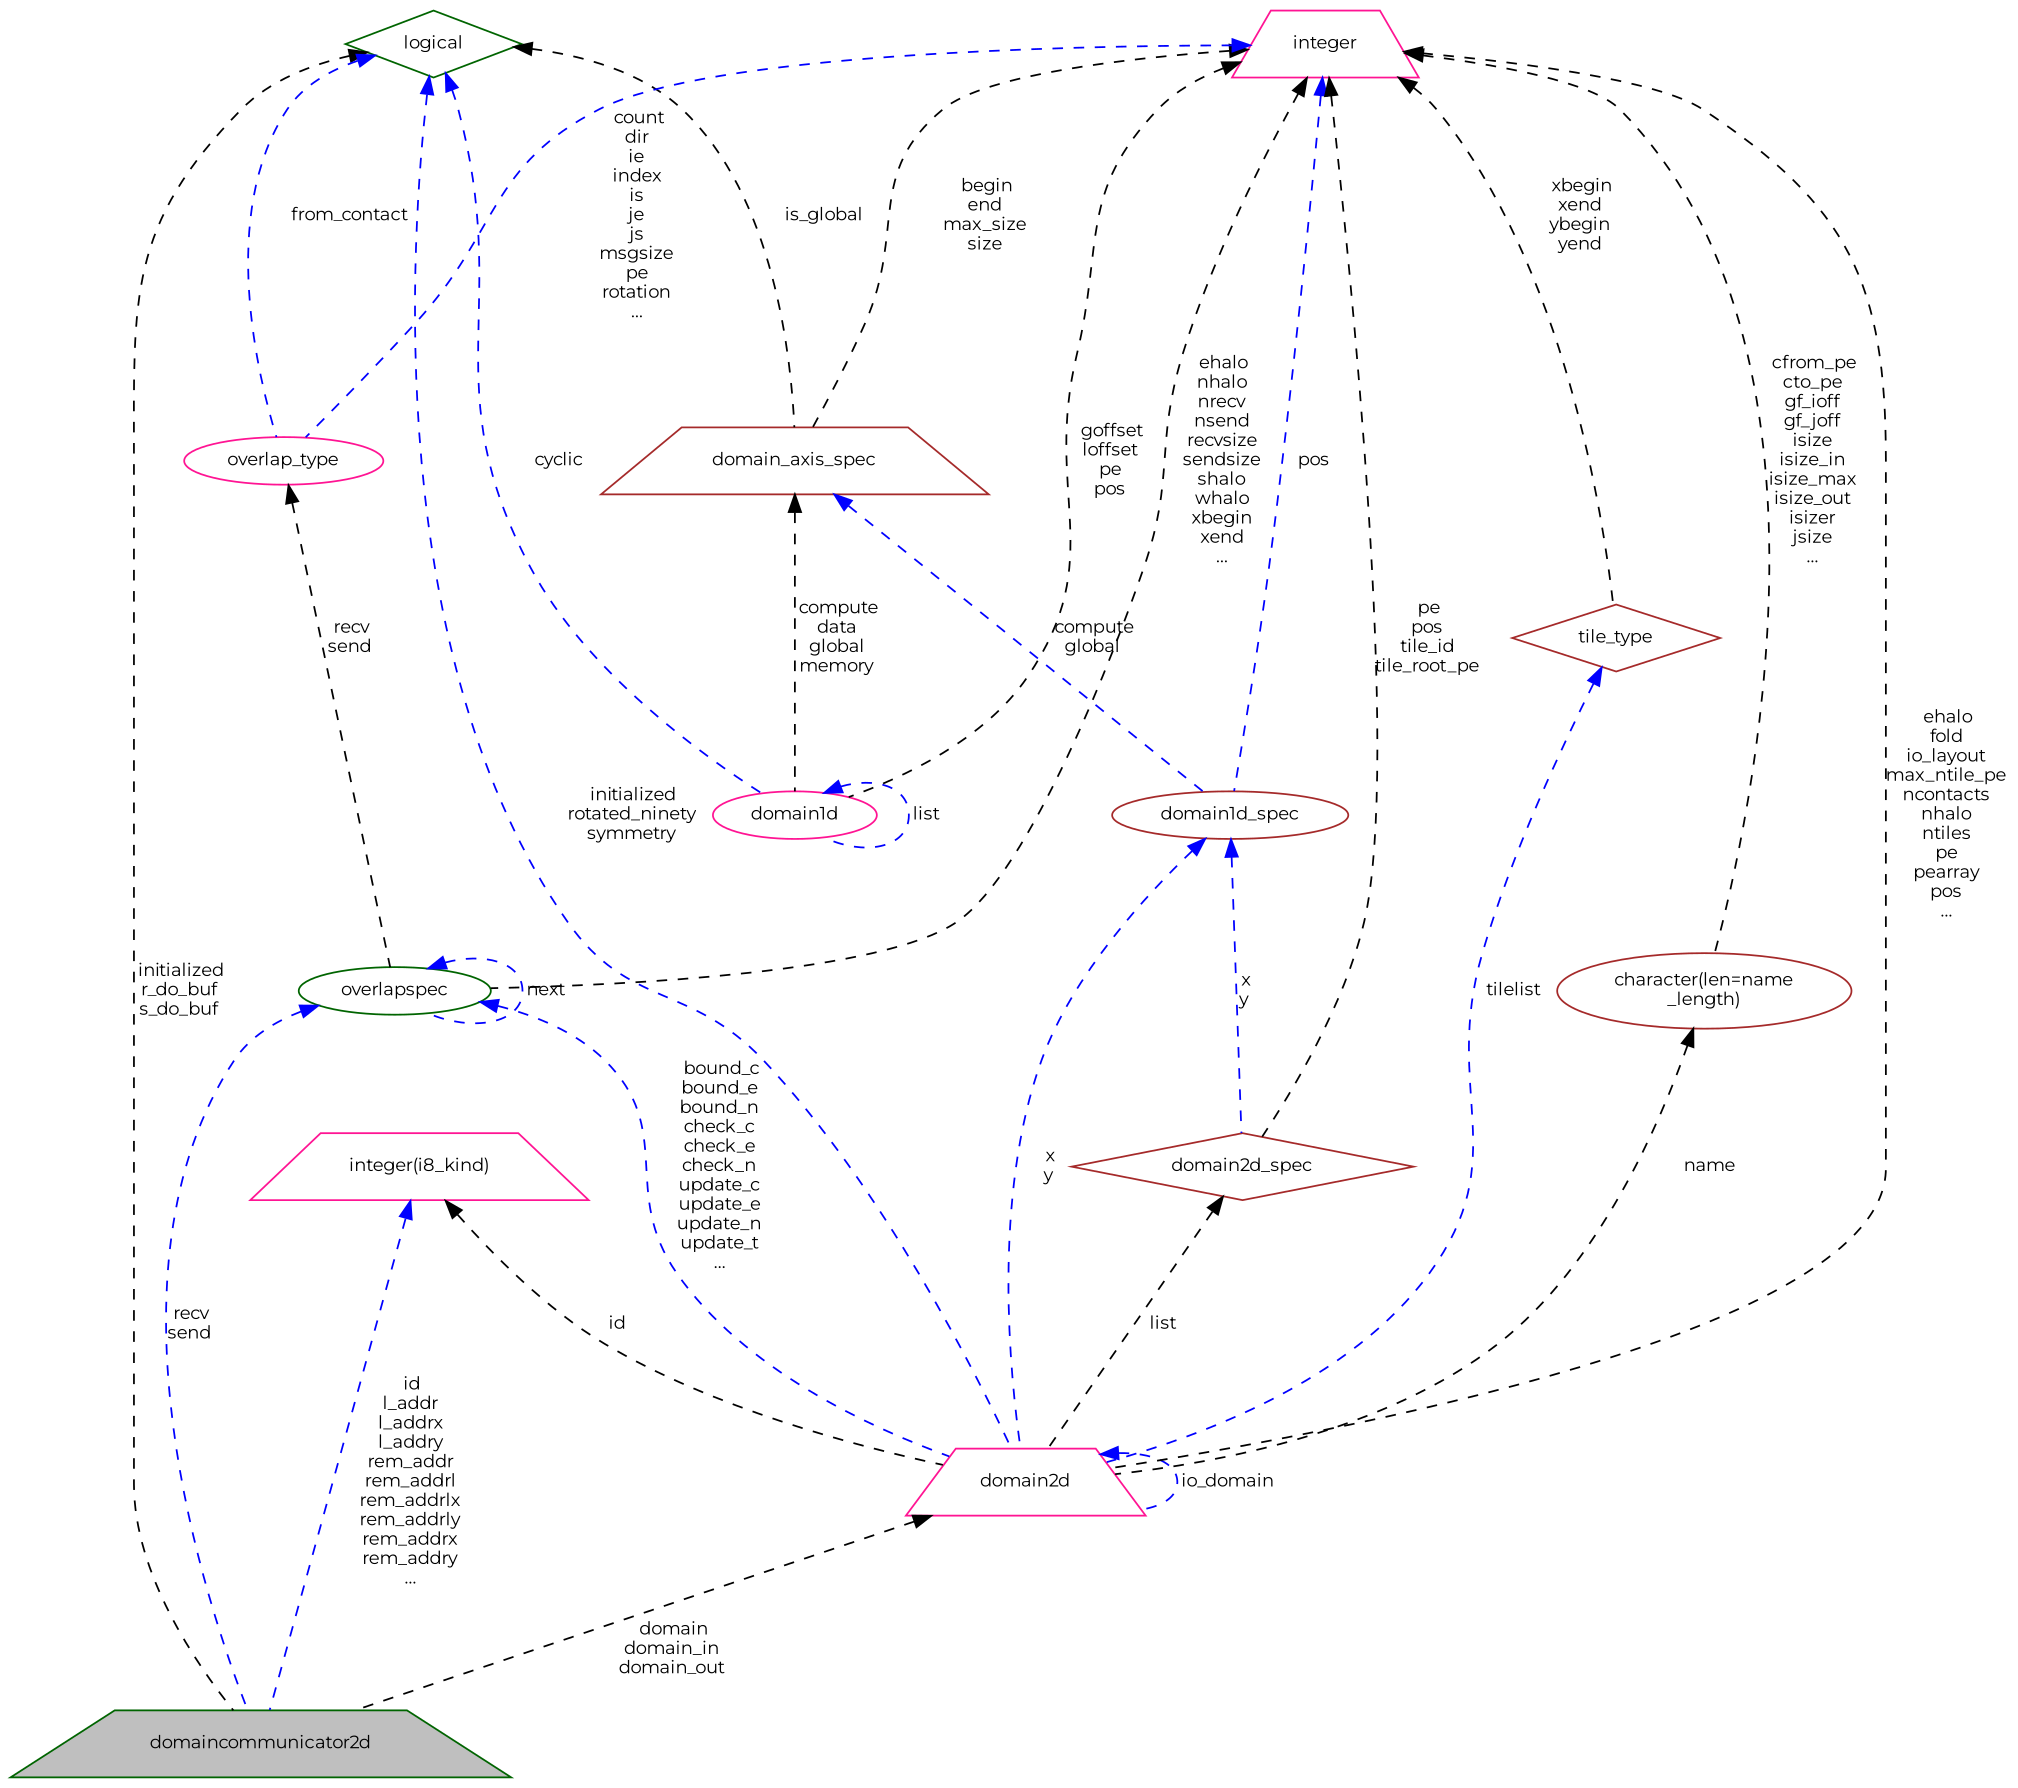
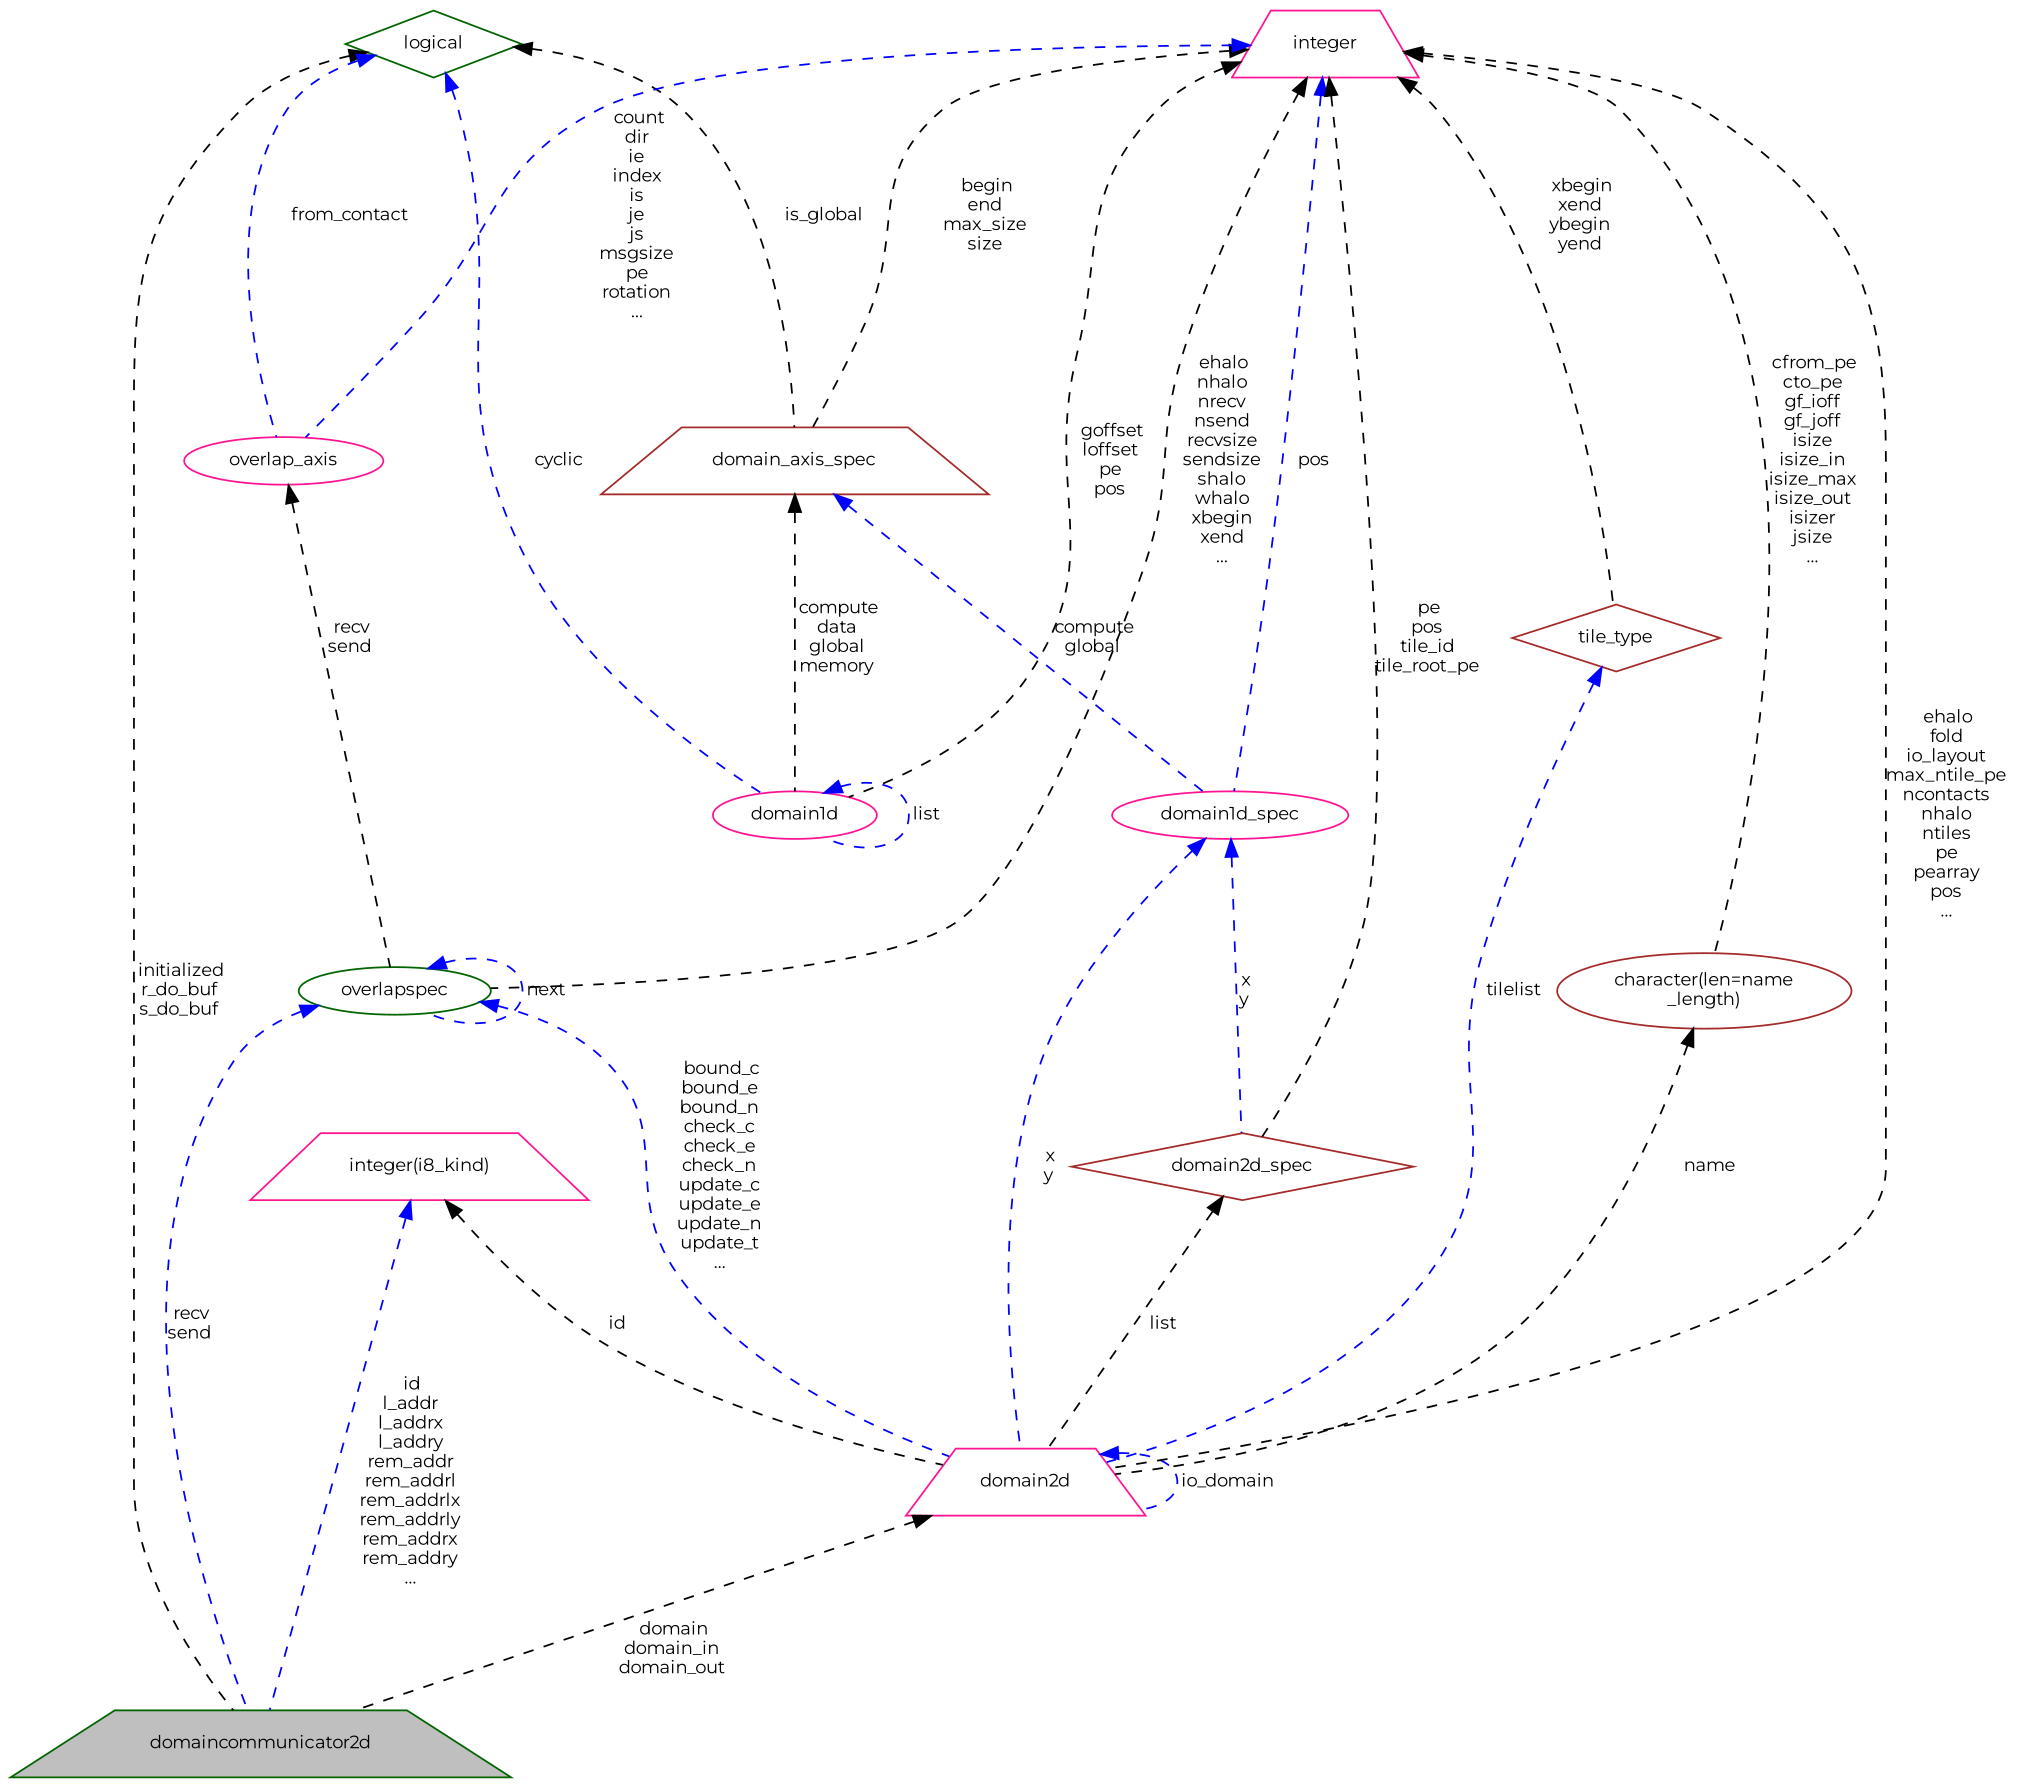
node "overlap_type": label "overlap_type" -> "overlap_axis"
node "domain1d_spec": color brown -> deeppink
edge "domain2d" -> "logical": removed, label "initialized rotated_ninety symmetry"
